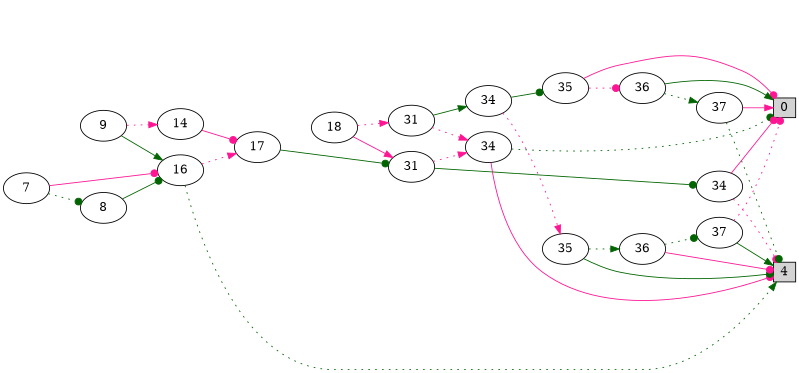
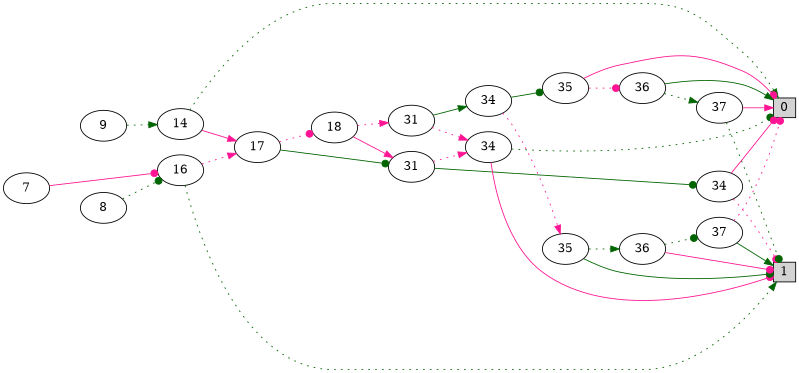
edge "14" -> "0": added
edge "9" -> "14": color deeppink -> darkgreen
edge "14" -> "17": arrowhead dot -> normal
edge "17" -> "18": added
edge "9" -> "16": removed
edge "8" -> "16": style filled -> dotted
edge "7" -> "8": removed
node "4": label "4" -> "1"
